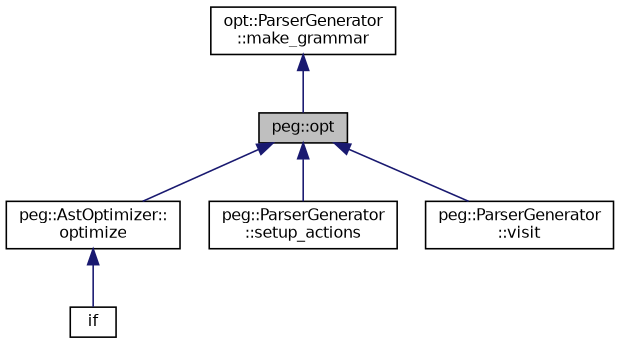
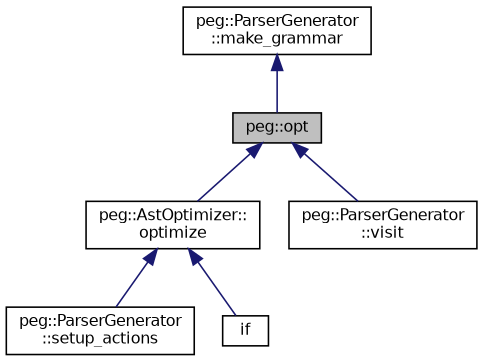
node "opt::ParserGenerator ::make_grammar": label "opt::ParserGenerator ::make_grammar" -> "peg::ParserGenerator ::make_grammar"
edge "peg::ParserGenerator ::setup_actions" -> "peg::opt": now "peg::ParserGenerator ::setup_actions" -> "peg::AstOptimizer:: optimize"
